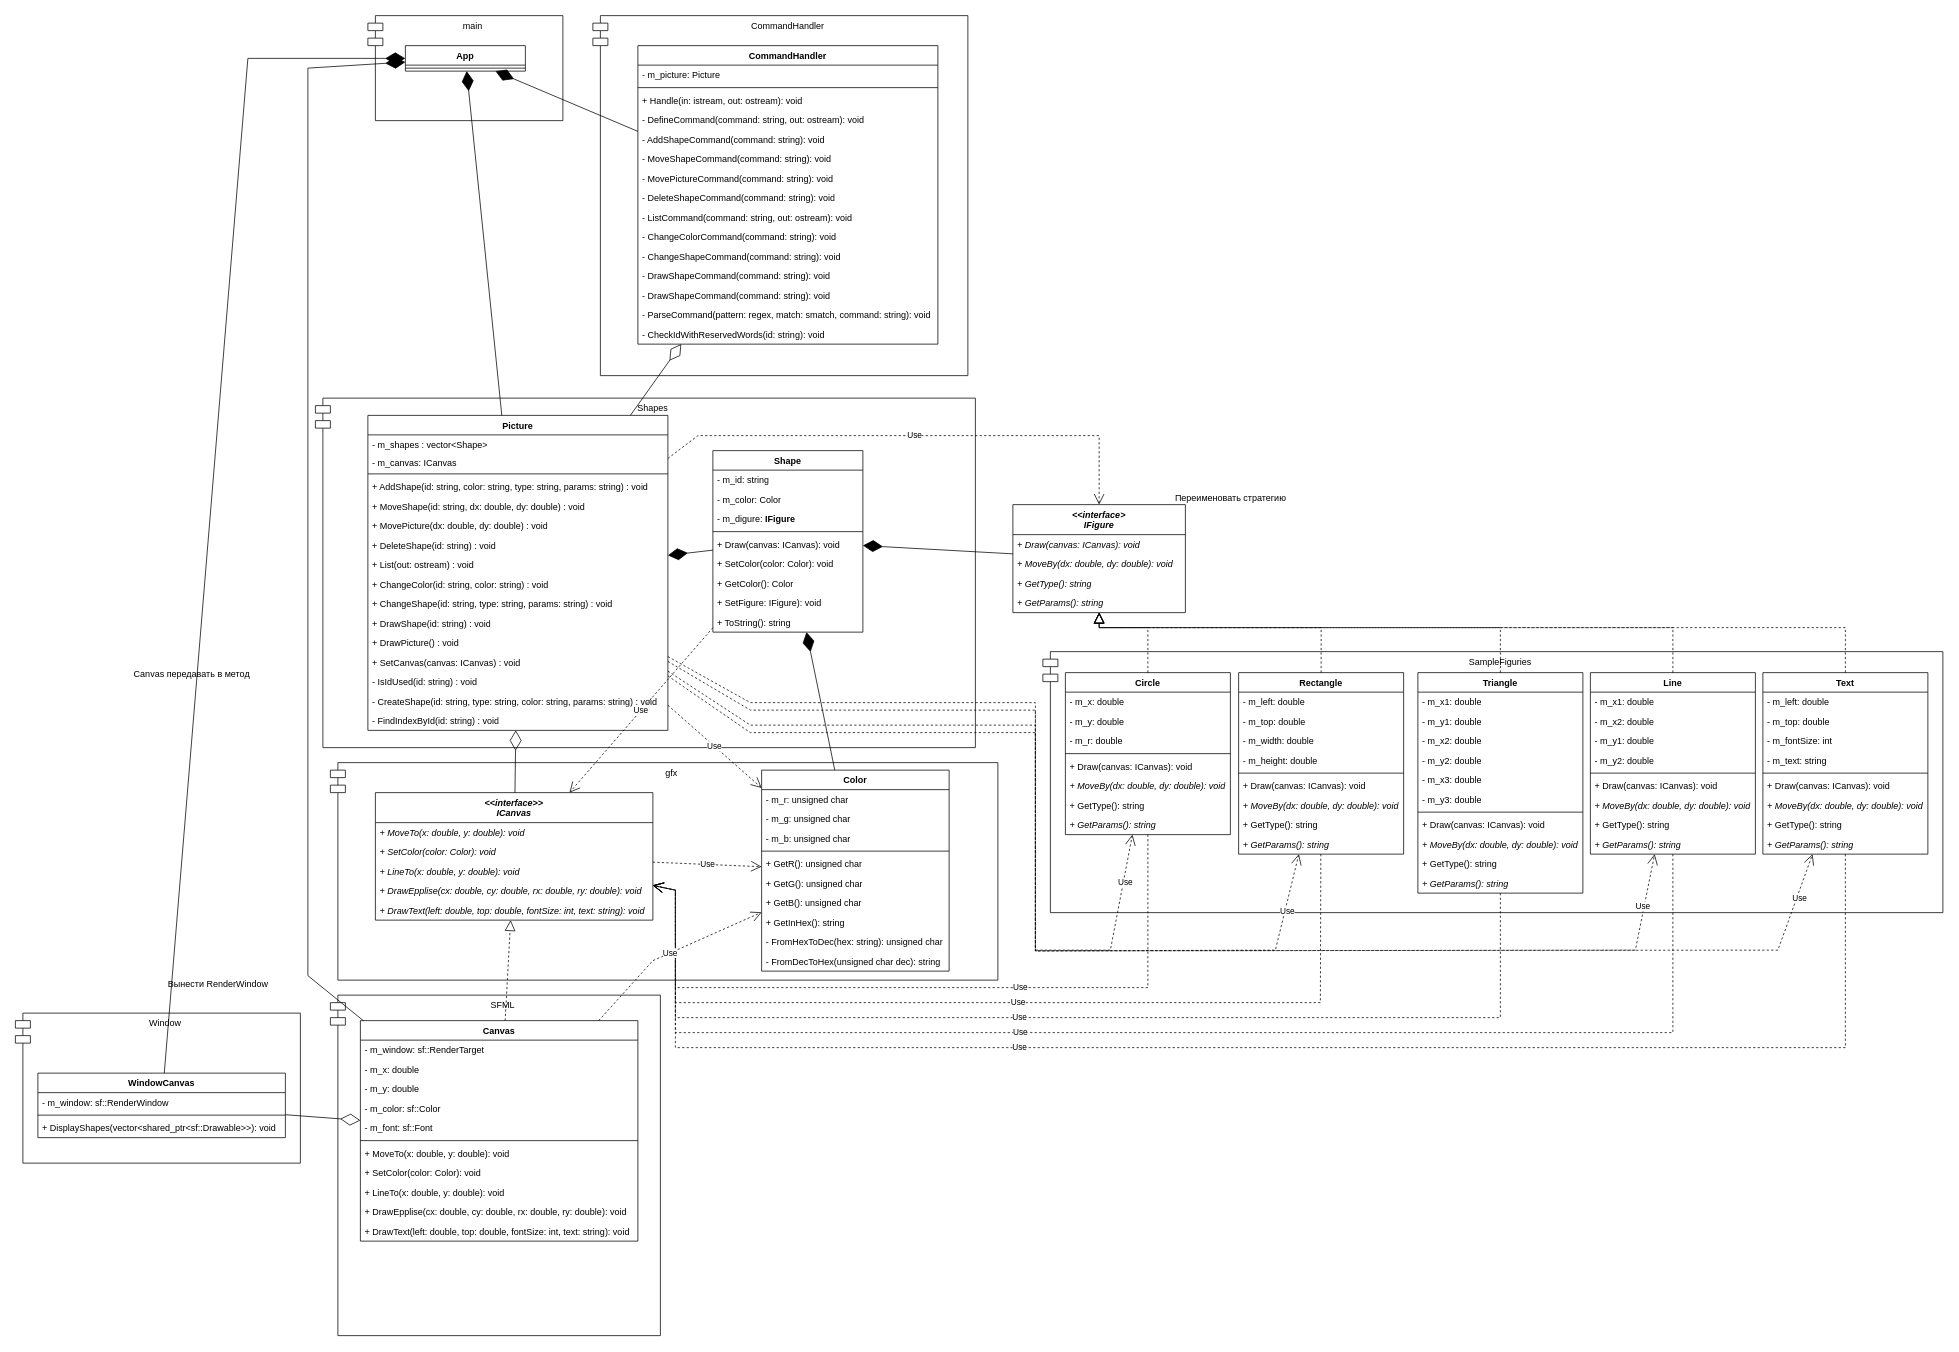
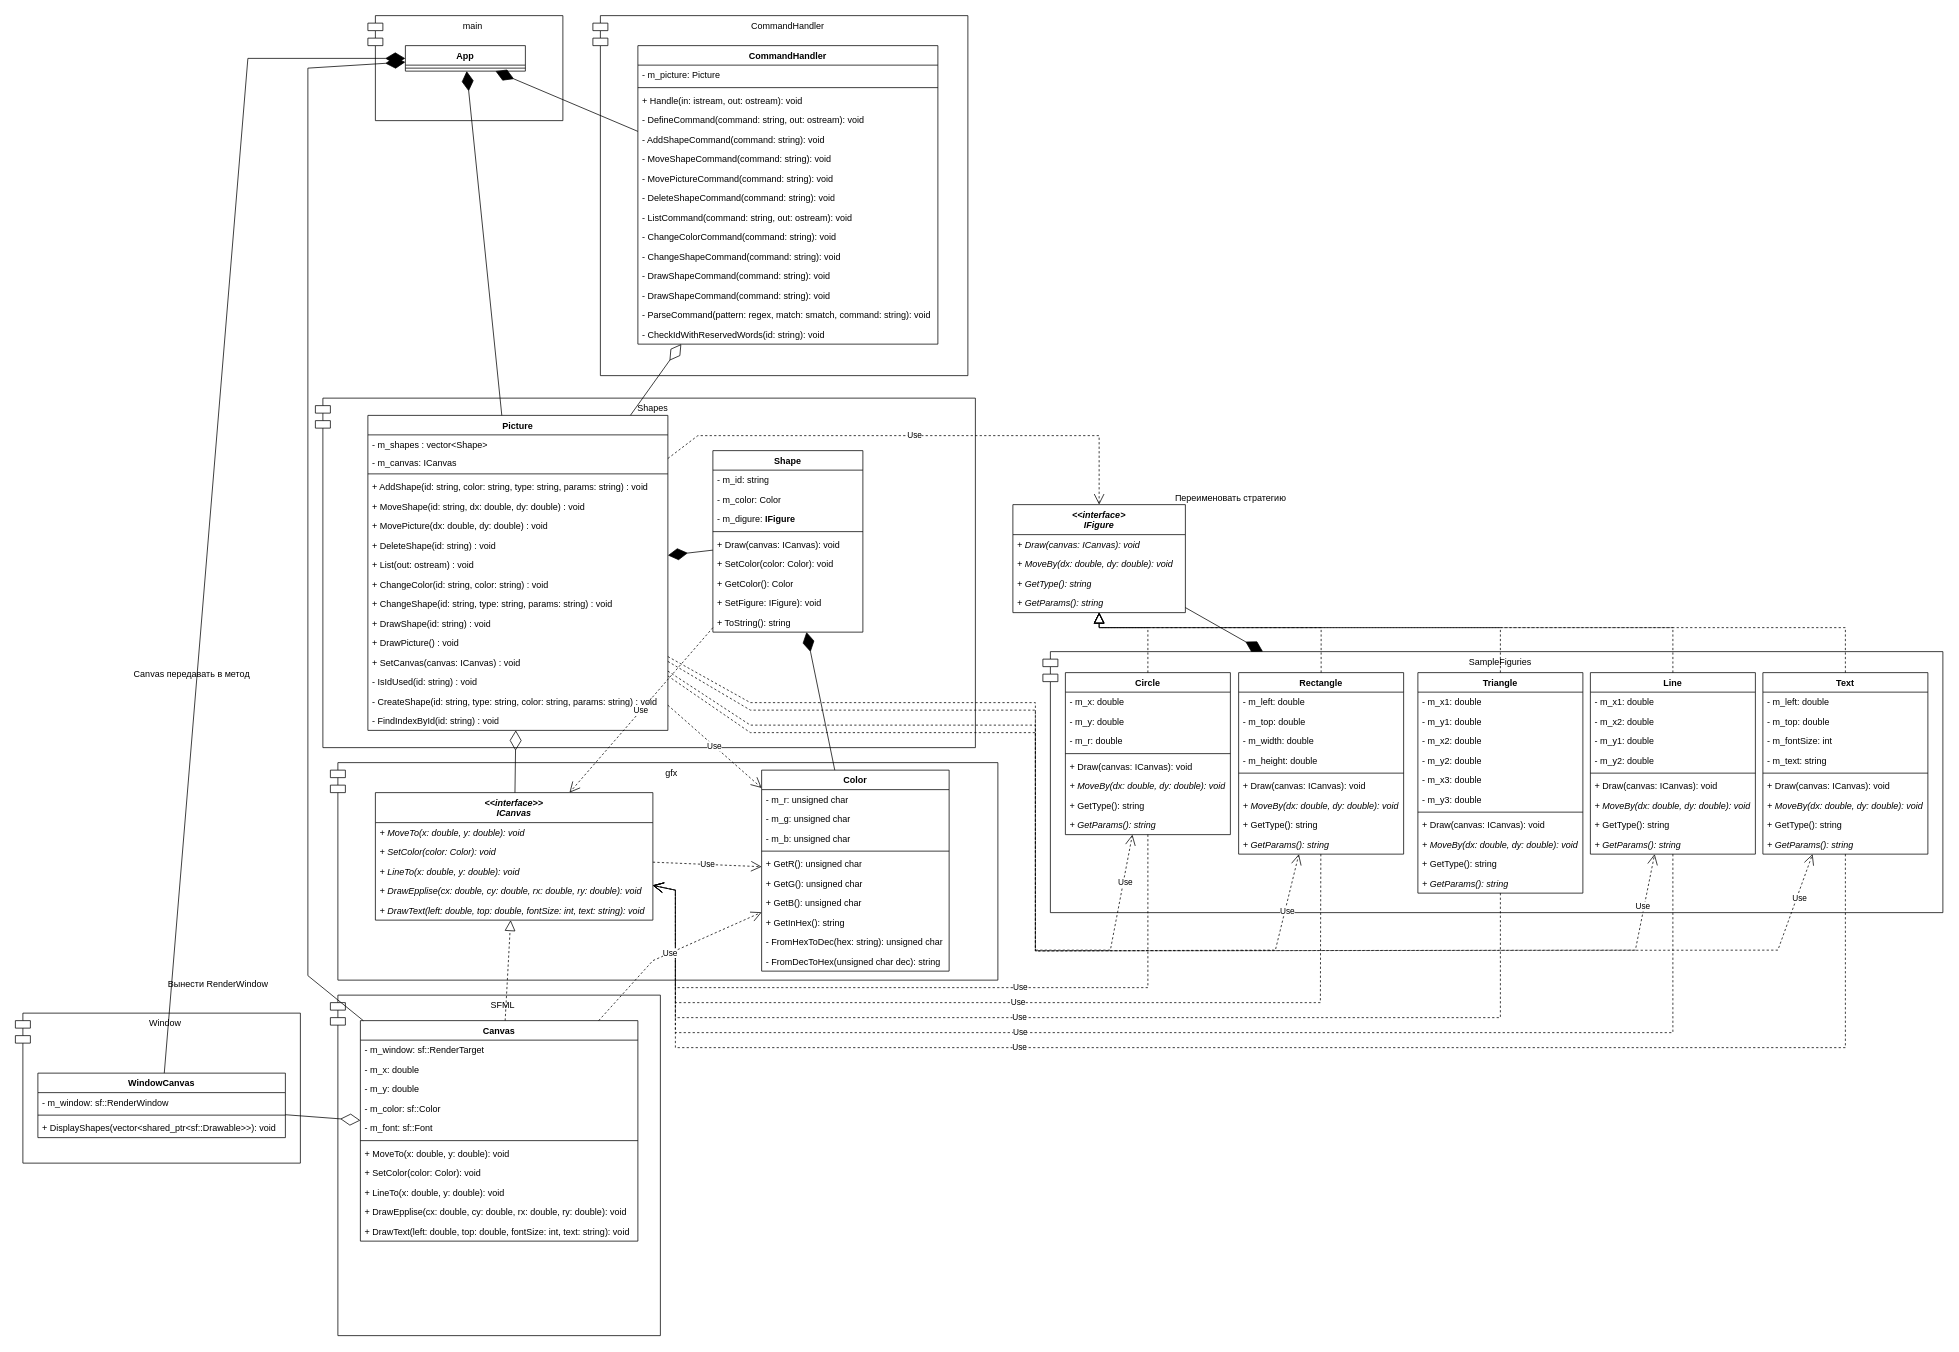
edge "<<interface> IFigure" -> "Shape": now "<<interface> IFigure" -> "SampleFiguries"
